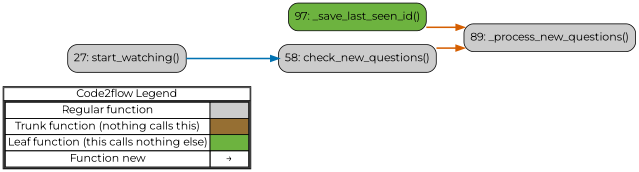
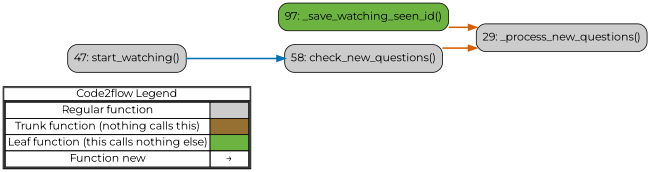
node "97: _save_last_seen_id()": label "97: _save_last_seen_id()" -> "97: _save_watching_seen_id()"
node "89: _process_new_questions()": label "89: _process_new_questions()" -> "29: _process_new_questions()"
node "27: start_watching()": label "27: start_watching()" -> "47: start_watching()"
